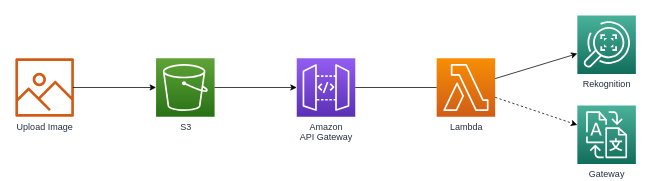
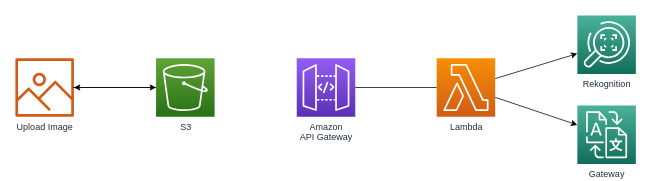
edge "S3" -> "Amazon API Gateway": now "S3" -> "Upload Image"
edge "Lambda" -> "Gateway": style dashed -> solid
